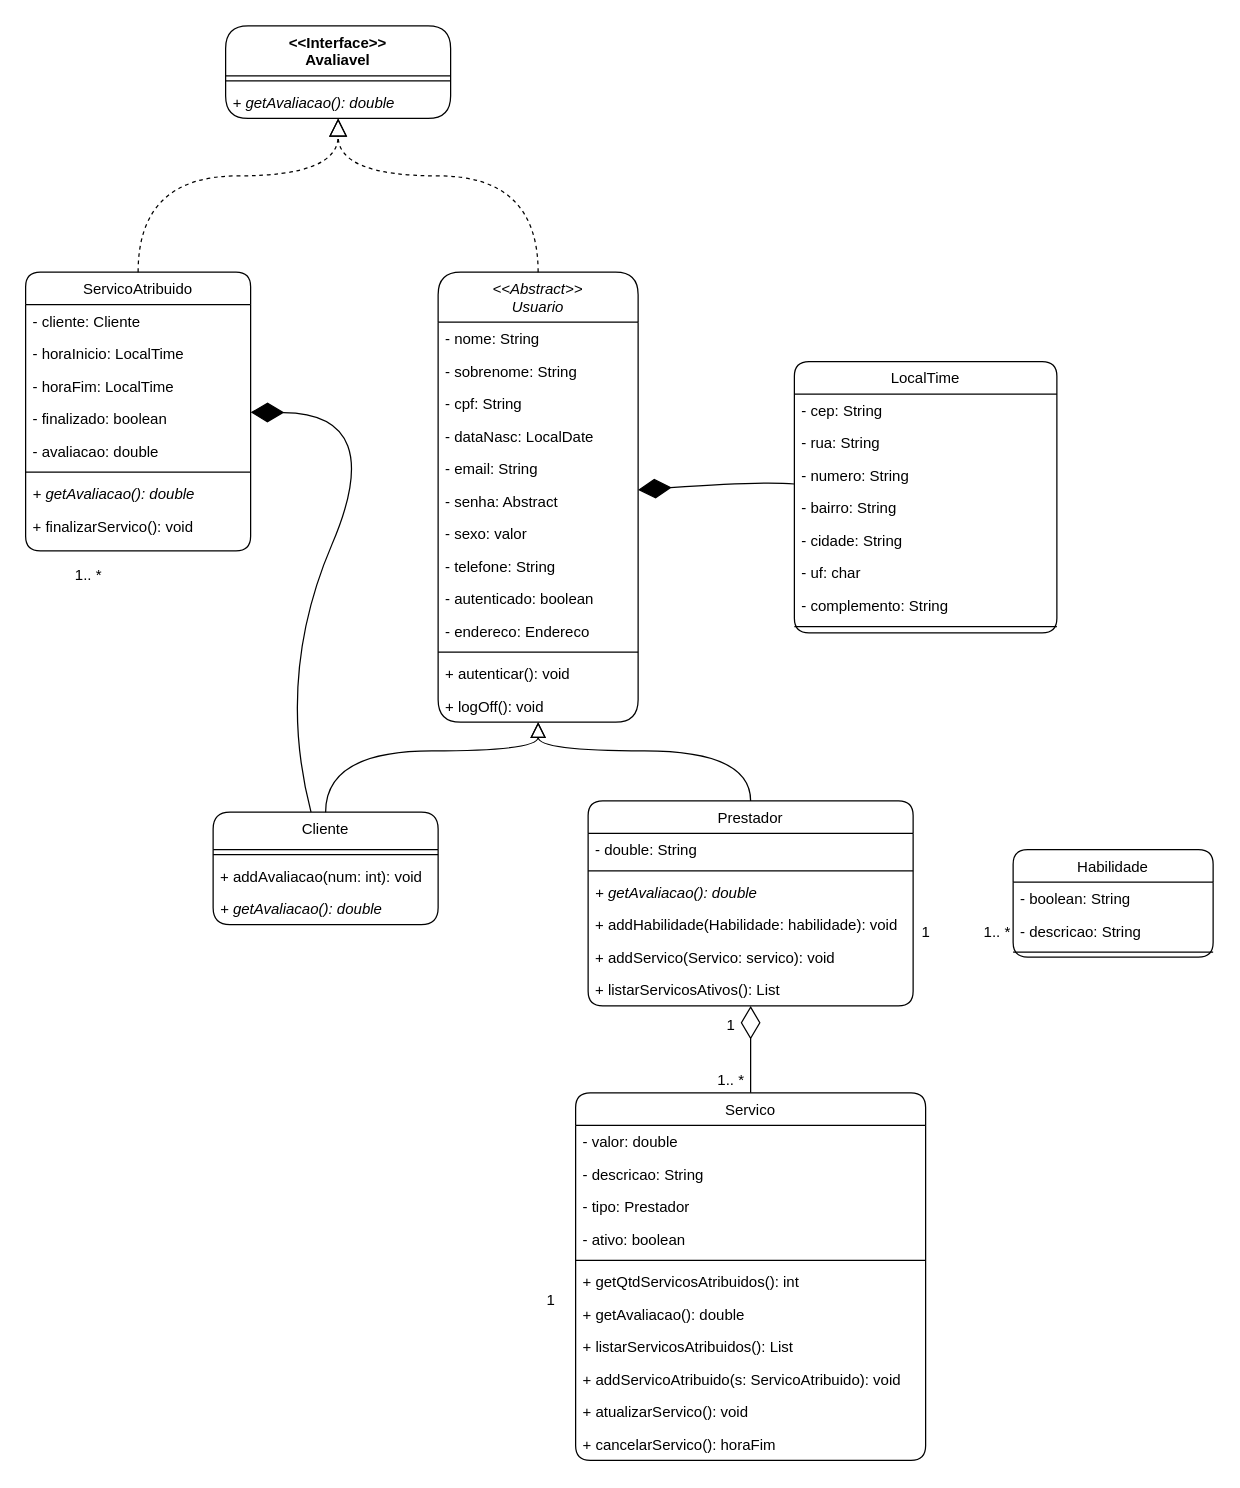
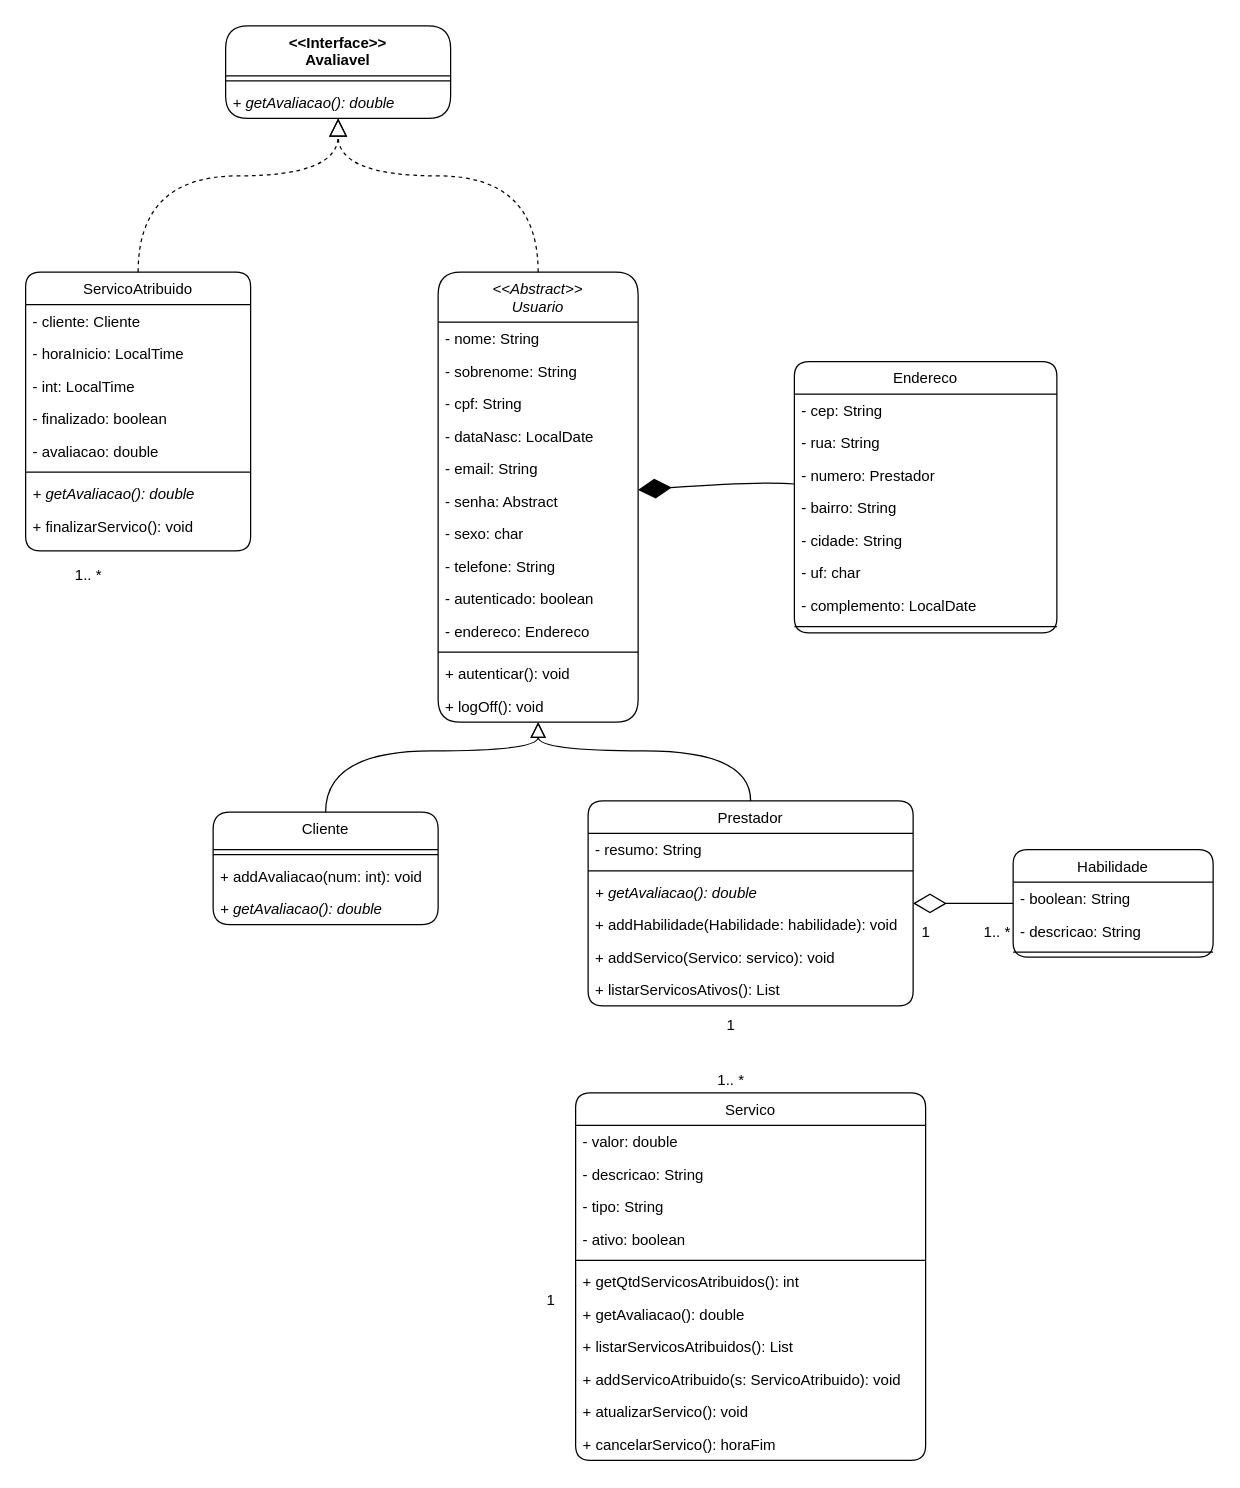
node "LocalTime": label "LocalTime" -> "Endereco"
node "- horaFim: LocalTime": label "- horaFim: LocalTime" -> "- int: LocalTime"
node "- numero: String": label "- numero: String" -> "- numero: Prestador"
node "- sexo: valor": label "- sexo: valor" -> "- sexo: char"
edge "Cliente" -> "ServicoAtribuido": removed
node "- complemento: String": label "- complemento: String" -> "- complemento: LocalDate"
node "- double: String": label "- double: String" -> "- resumo: String"
edge "Habilidade" -> "Prestador": added
edge "Servico" -> "Prestador": removed
node "- tipo: Prestador": label "- tipo: Prestador" -> "- tipo: String"
